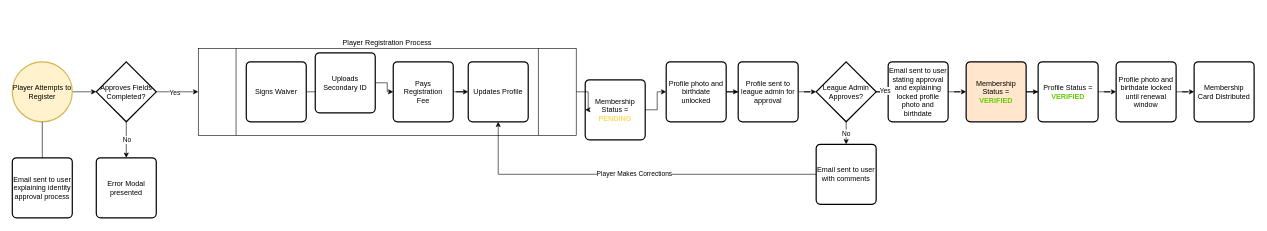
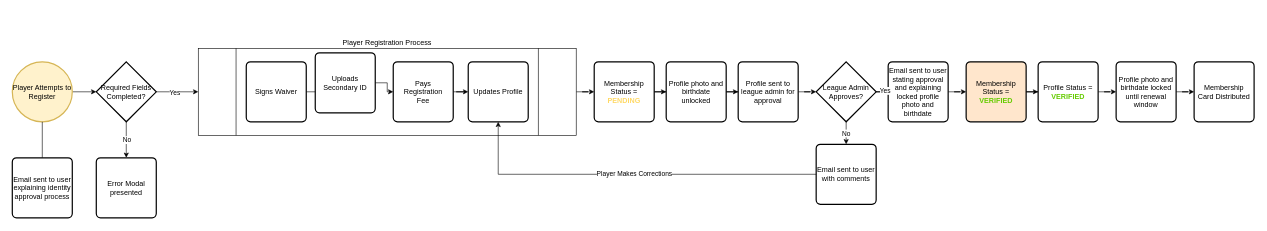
node "Approves Fields Completed?": label "Approves Fields Completed?" -> "Required Fields Completed?"
node "Membership Status = PENDING": moved (615, 110) -> (624, 92)
